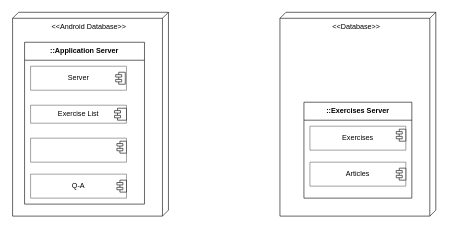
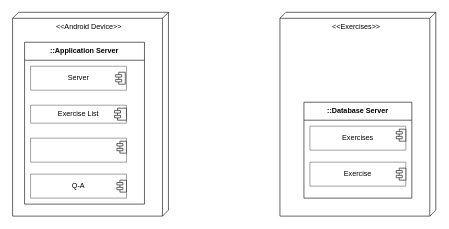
node "<<Android Database>>": label "<<Android Database>>" -> "<<Android Device>>"
node "<<Database>>": label "<<Database>>" -> "<<Exercises>>"
node "::Exercises Server": label "::Exercises Server" -> "::Database Server"
node "Articles": label "Articles" -> "Exercise"
